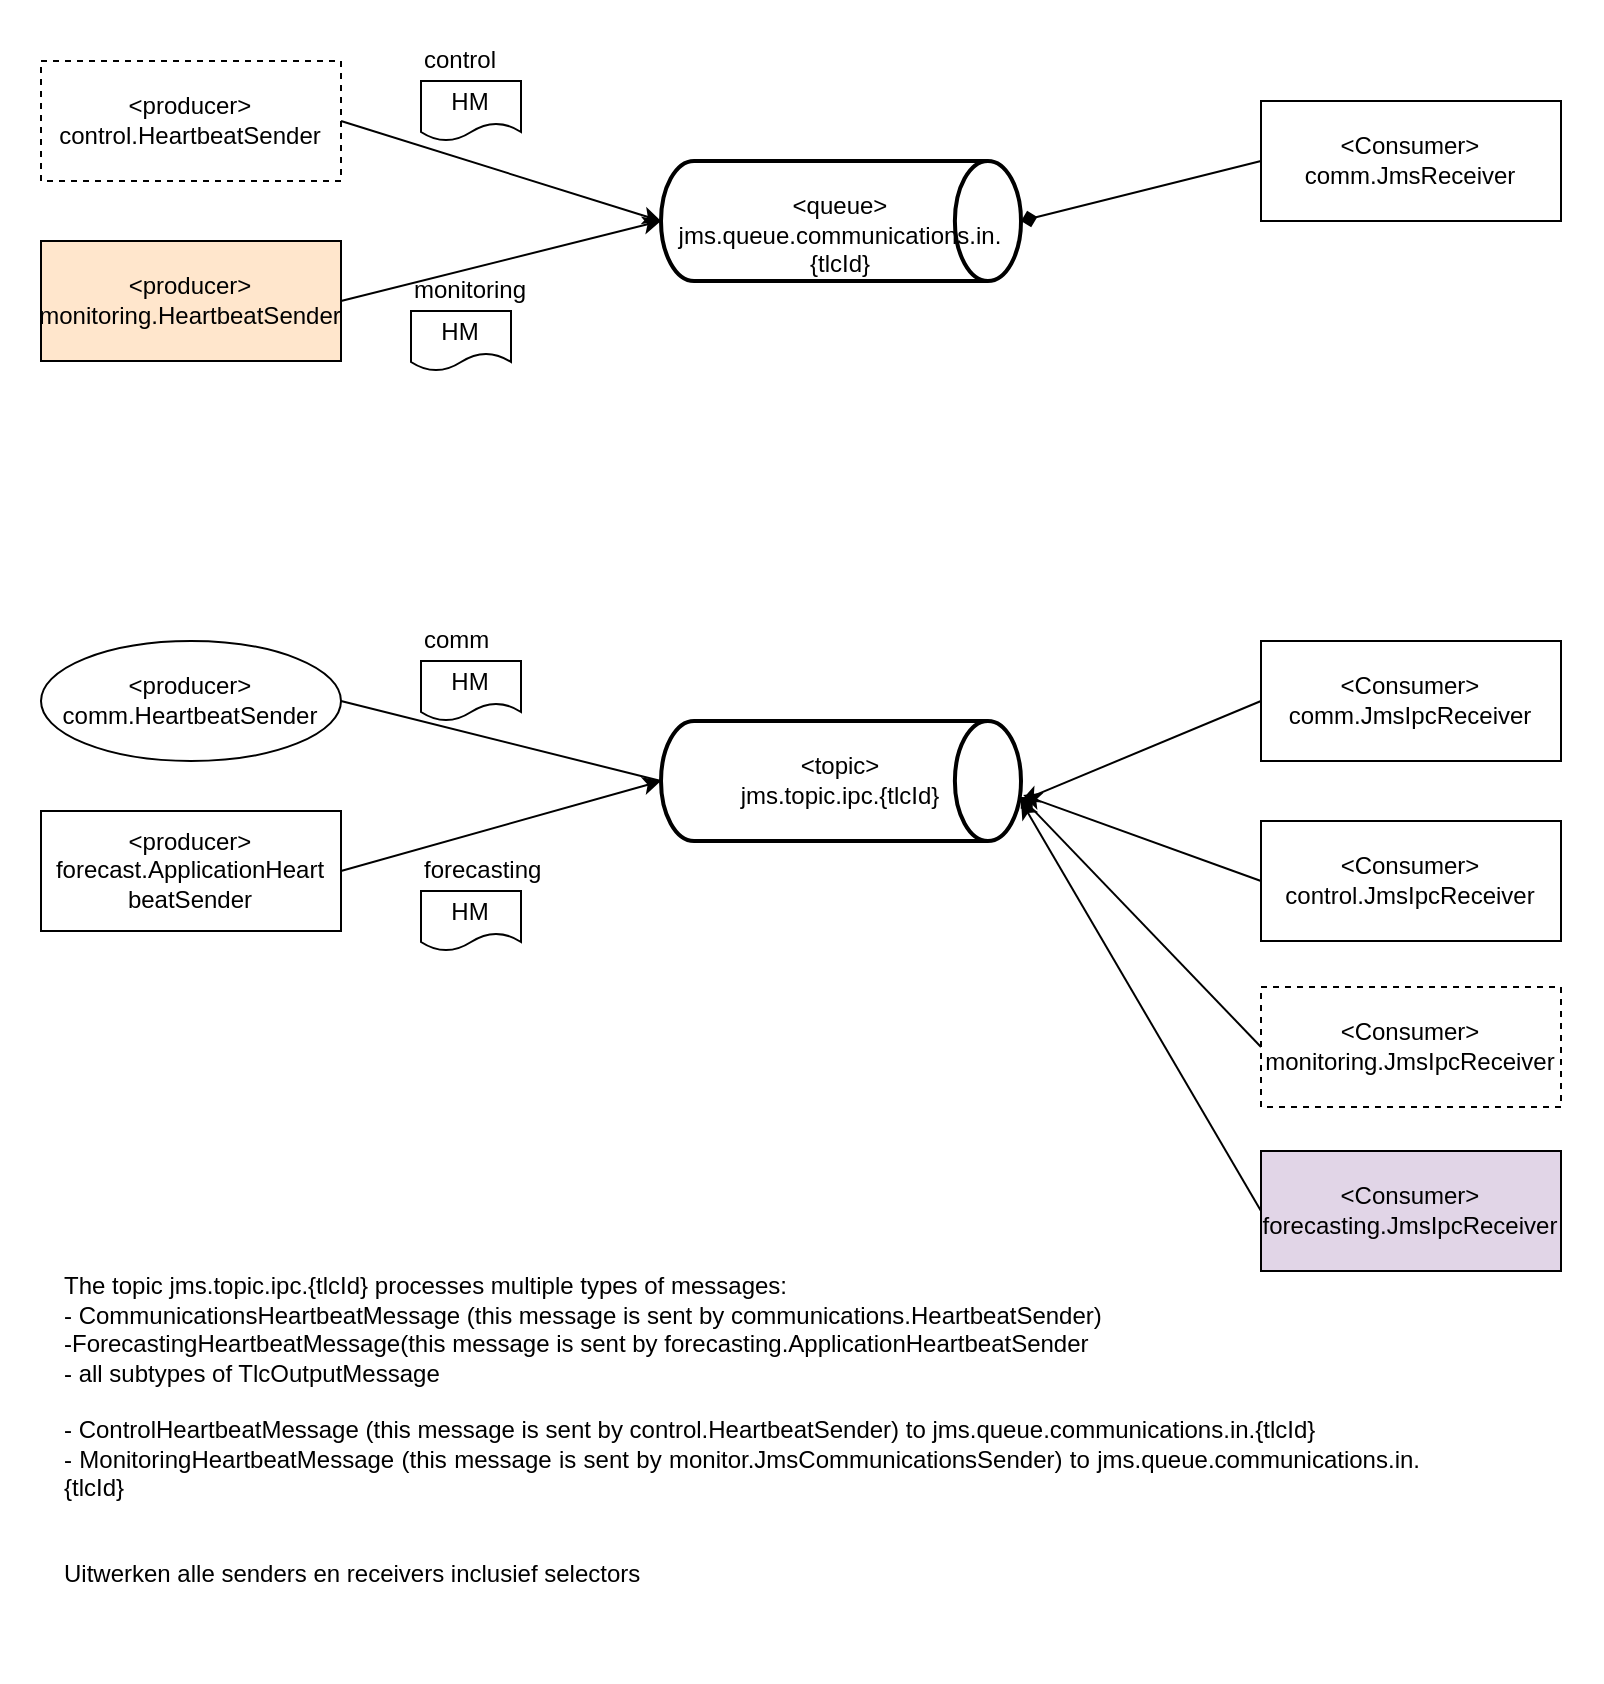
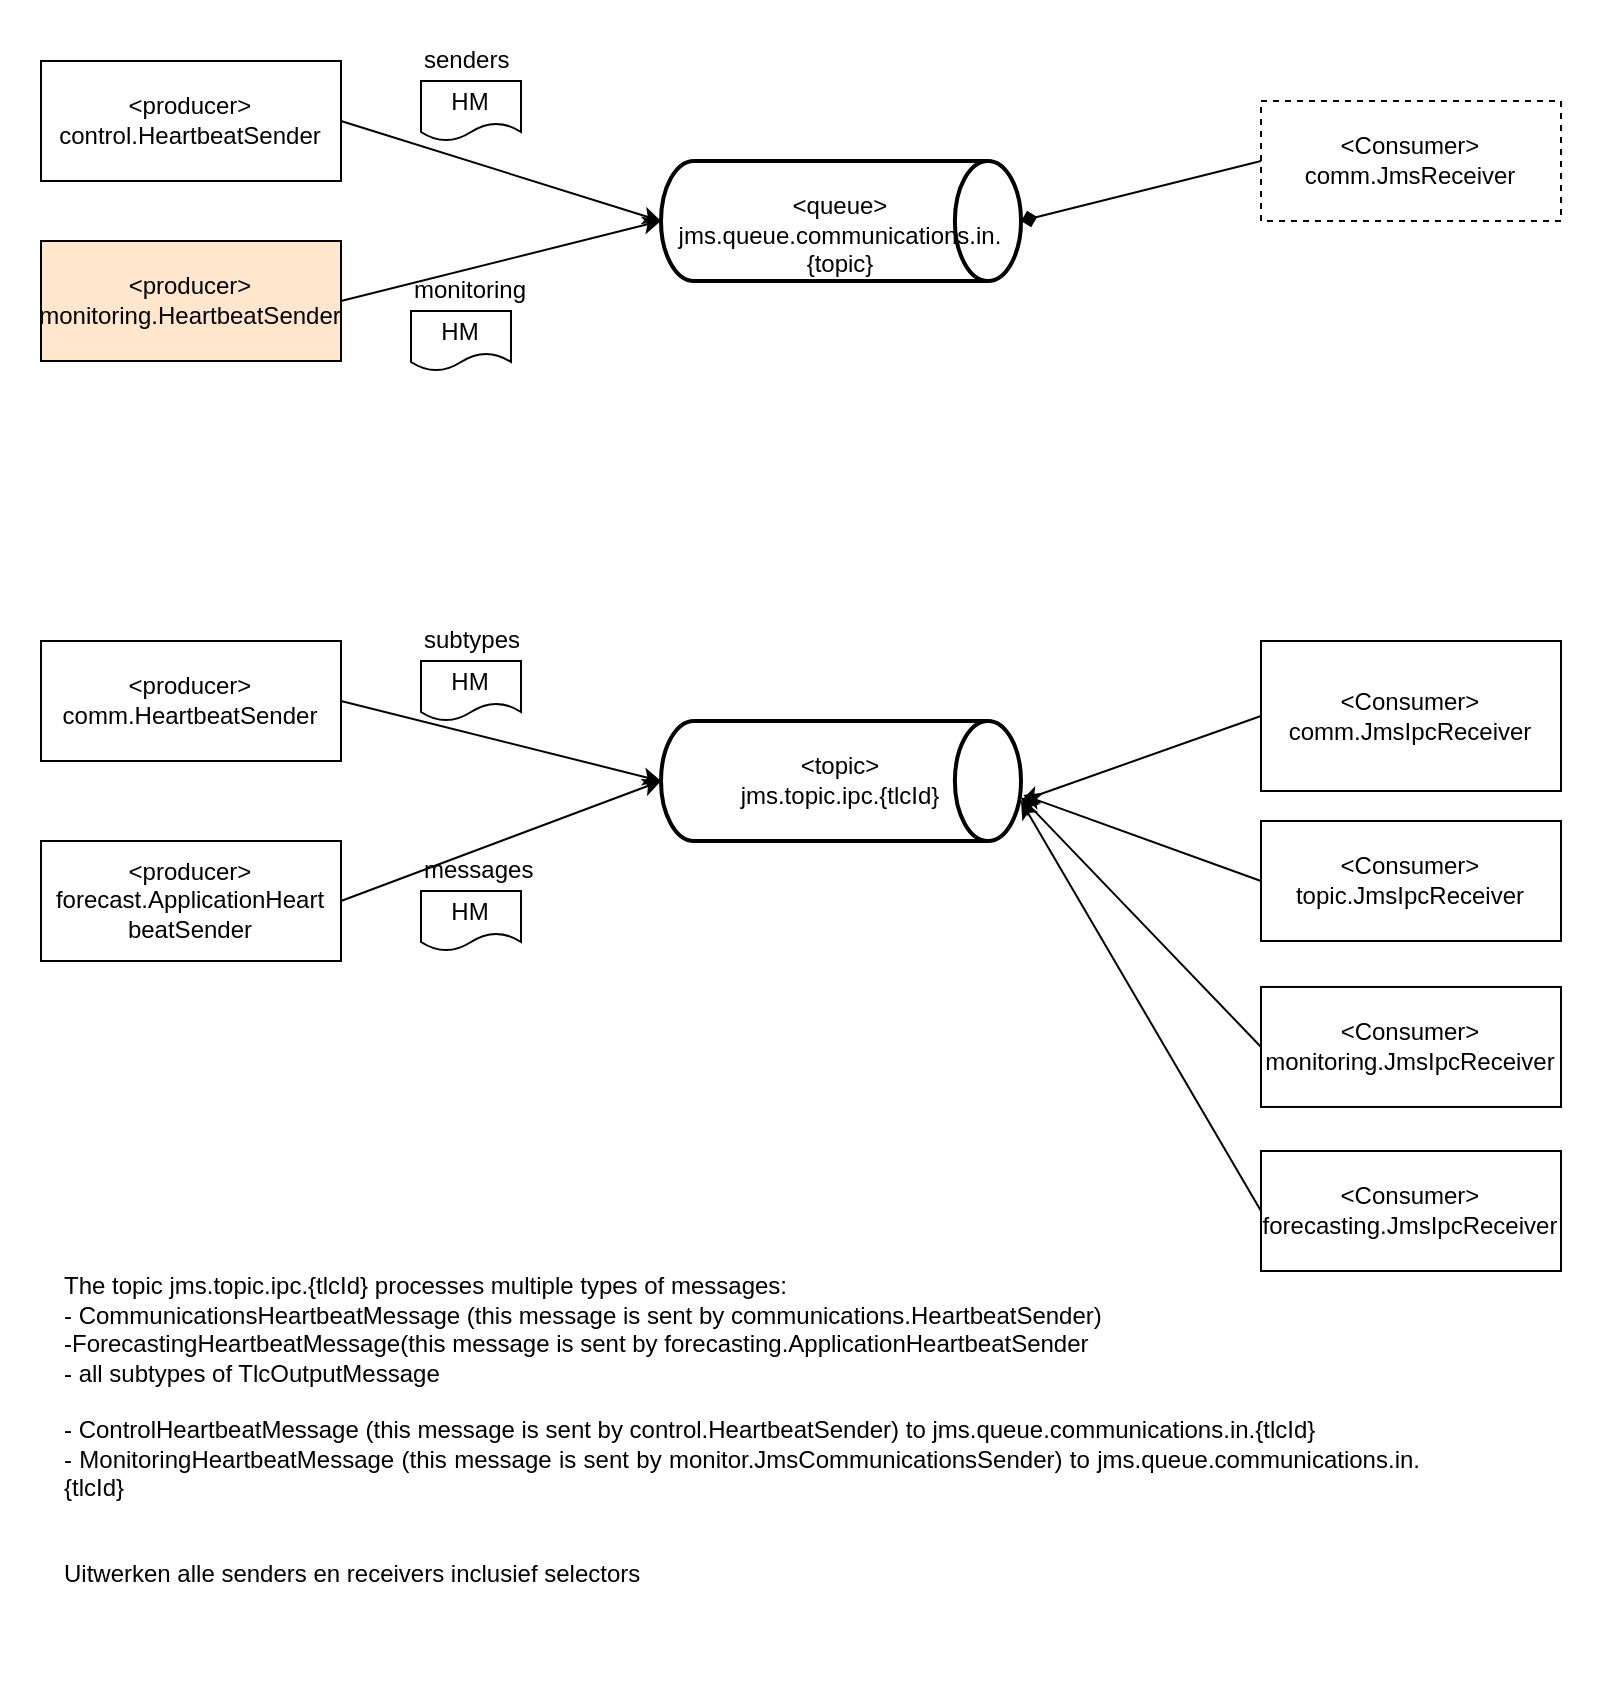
node "control": label "control" -> "senders"
node "<producer> control.HeartbeatSender": style dashed -> solid
node "<Consumer> comm.JmsReceiver": style solid -> dashed
node "<queue> jms.queue.communications.in.{tlcId}": label "<queue> jms.queue.communications.in.{tlcId}" -> "<queue> jms.queue.communications.in.{topic}"
node "comm": label "comm" -> "subtypes"
node "<producer> comm.HeartbeatSender": shape ellipse -> rectangle
node "<Consumer> comm.JmsIpcReceiver": size 300x120 -> 300x150
edge "<producer> comm.HeartbeatSender" -- "<topic> jms.topic.ipc.{tlcId}": arrowhead none -> classic
node "<producer> forecast.ApplicationHeart beatSender": moved (191, 871) -> (191, 901)
node "forecasting": label "forecasting" -> "messages"
node "<Consumer> control.JmsIpcReceiver": label "<Consumer> control.JmsIpcReceiver" -> "<Consumer> topic.JmsIpcReceiver"
edge "<Consumer> monitoring.JmsIpcReceiver" -> "<topic> jms.topic.ipc.{tlcId}": arrowhead diamond -> classic
node "<Consumer> monitoring.JmsIpcReceiver": style dashed -> solid
node "<Consumer> forecasting.JmsIpcReceiver": fillcolor #e1d5e7 -> #ffffff
